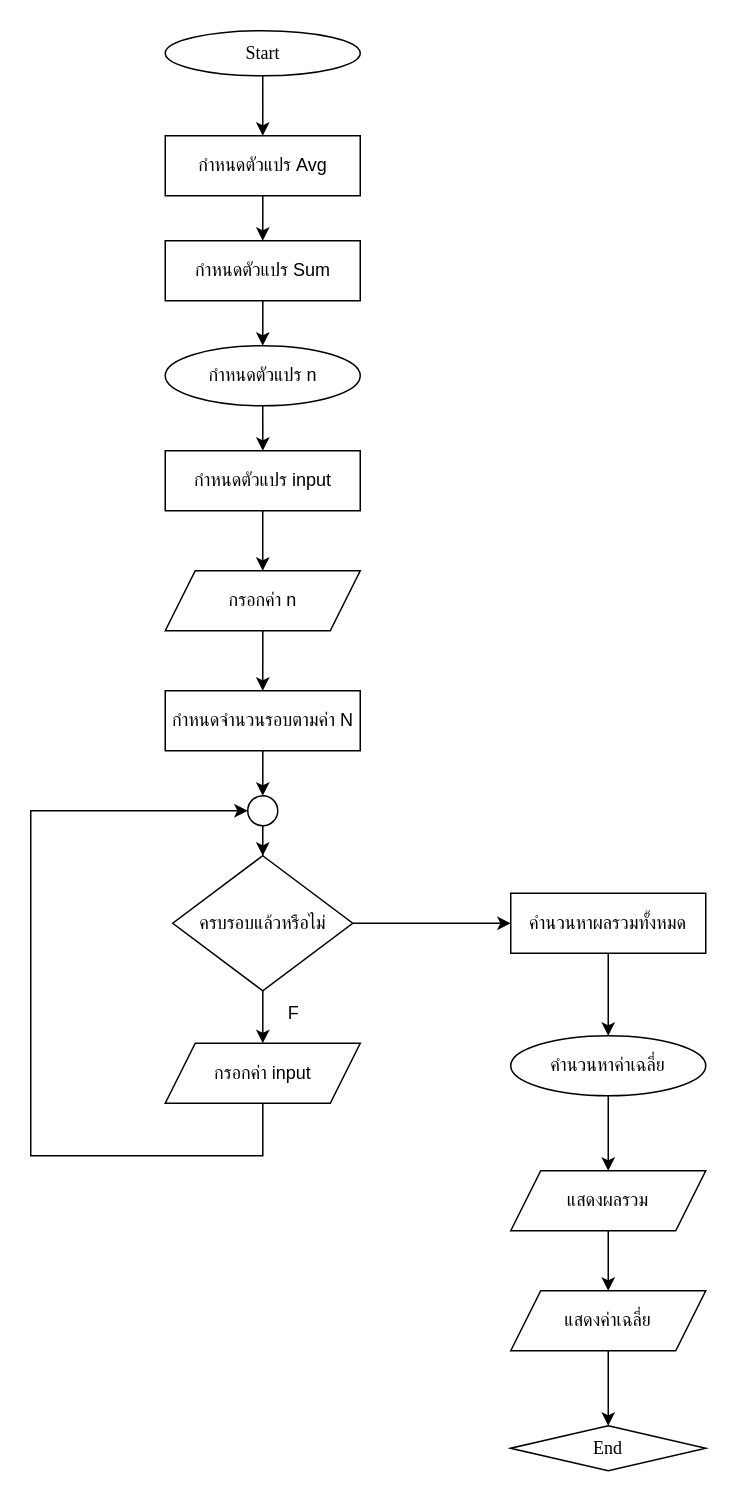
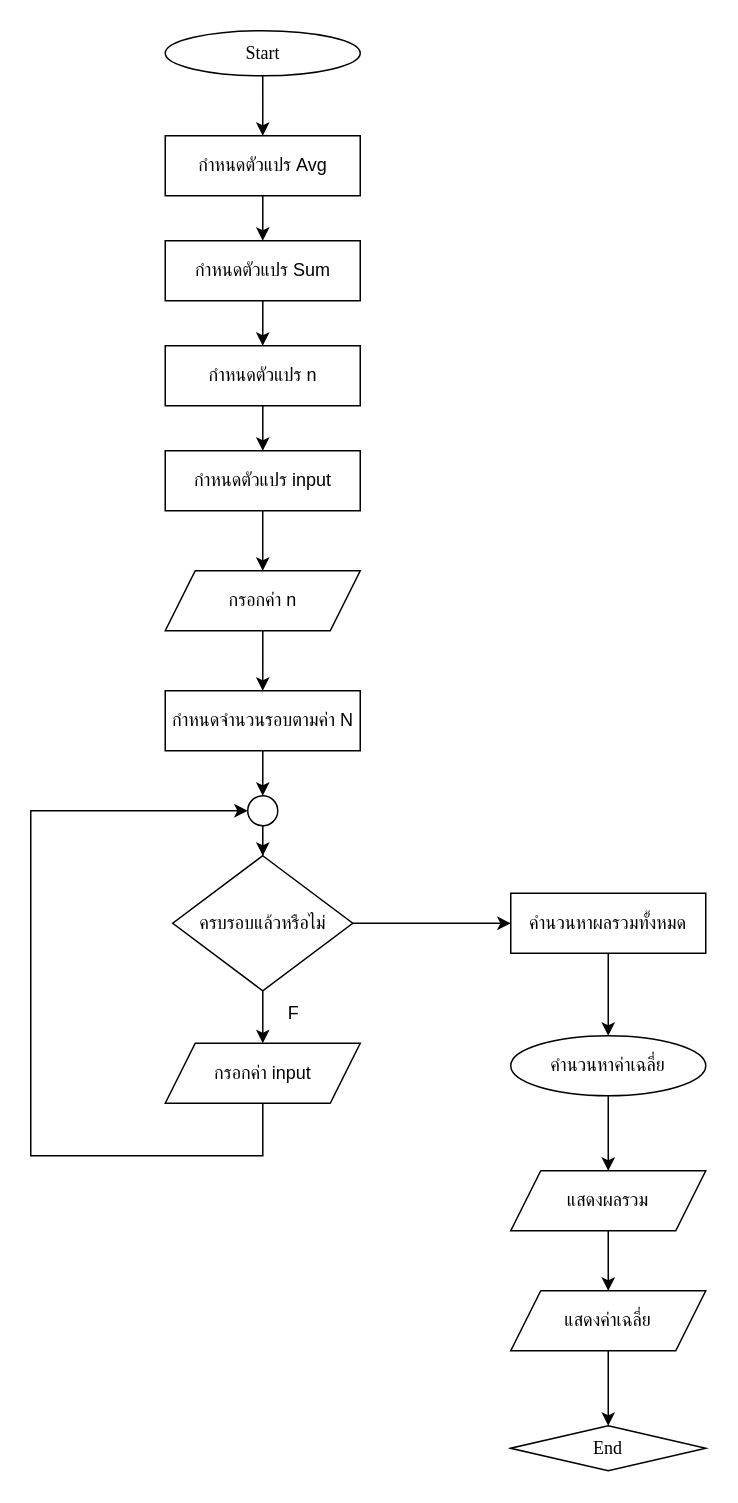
node "กำหนดตัวแปร n": shape ellipse -> rectangle
